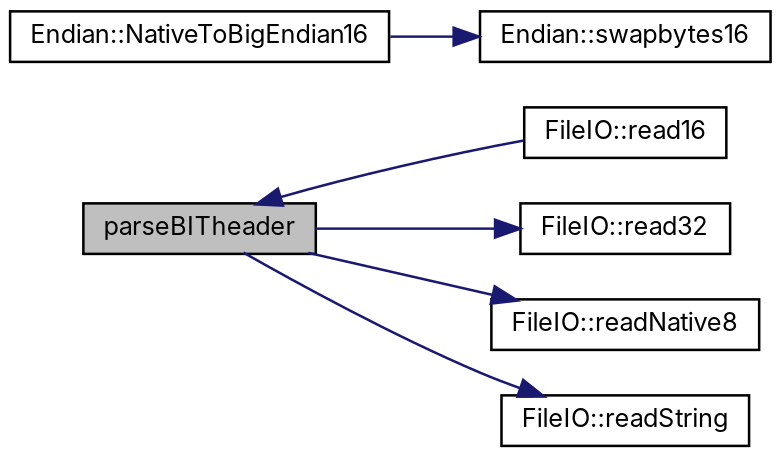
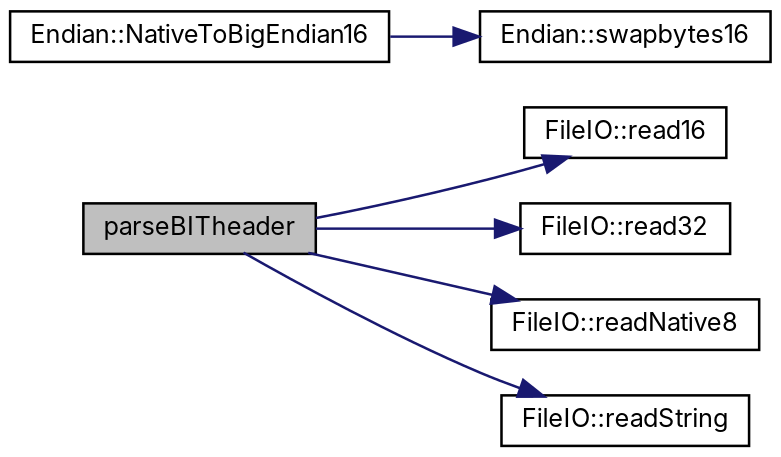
edge "FileIO::read16" -> "parseBITheader": reversed
